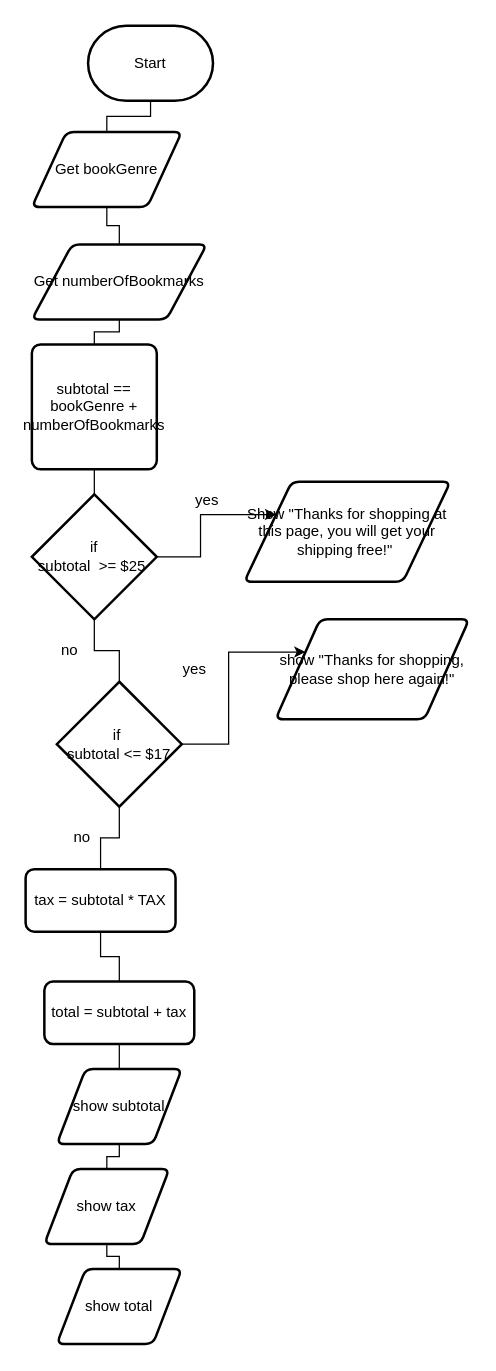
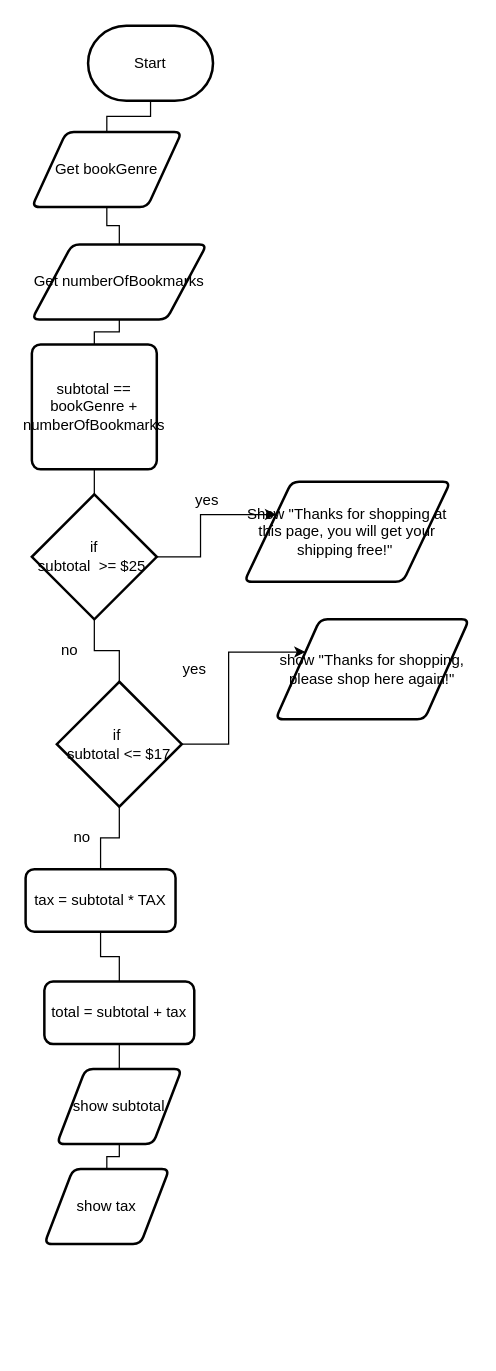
edge "show tax" -- "show total": removed
node "show total": removed
